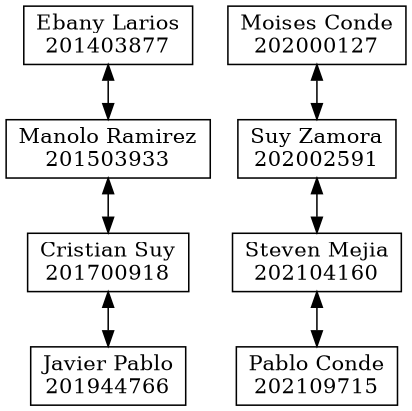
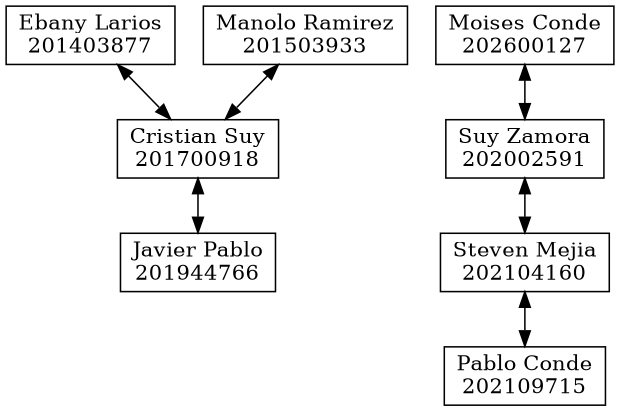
node "Moises Conde 202000127": label "Moises Conde 202000127" -> "Moises Conde 202600127"
edge "Ebany Larios 201403877" -- "Manolo Ramirez 201503933": now "Ebany Larios 201403877" -- "Cristian Suy 201700918"
